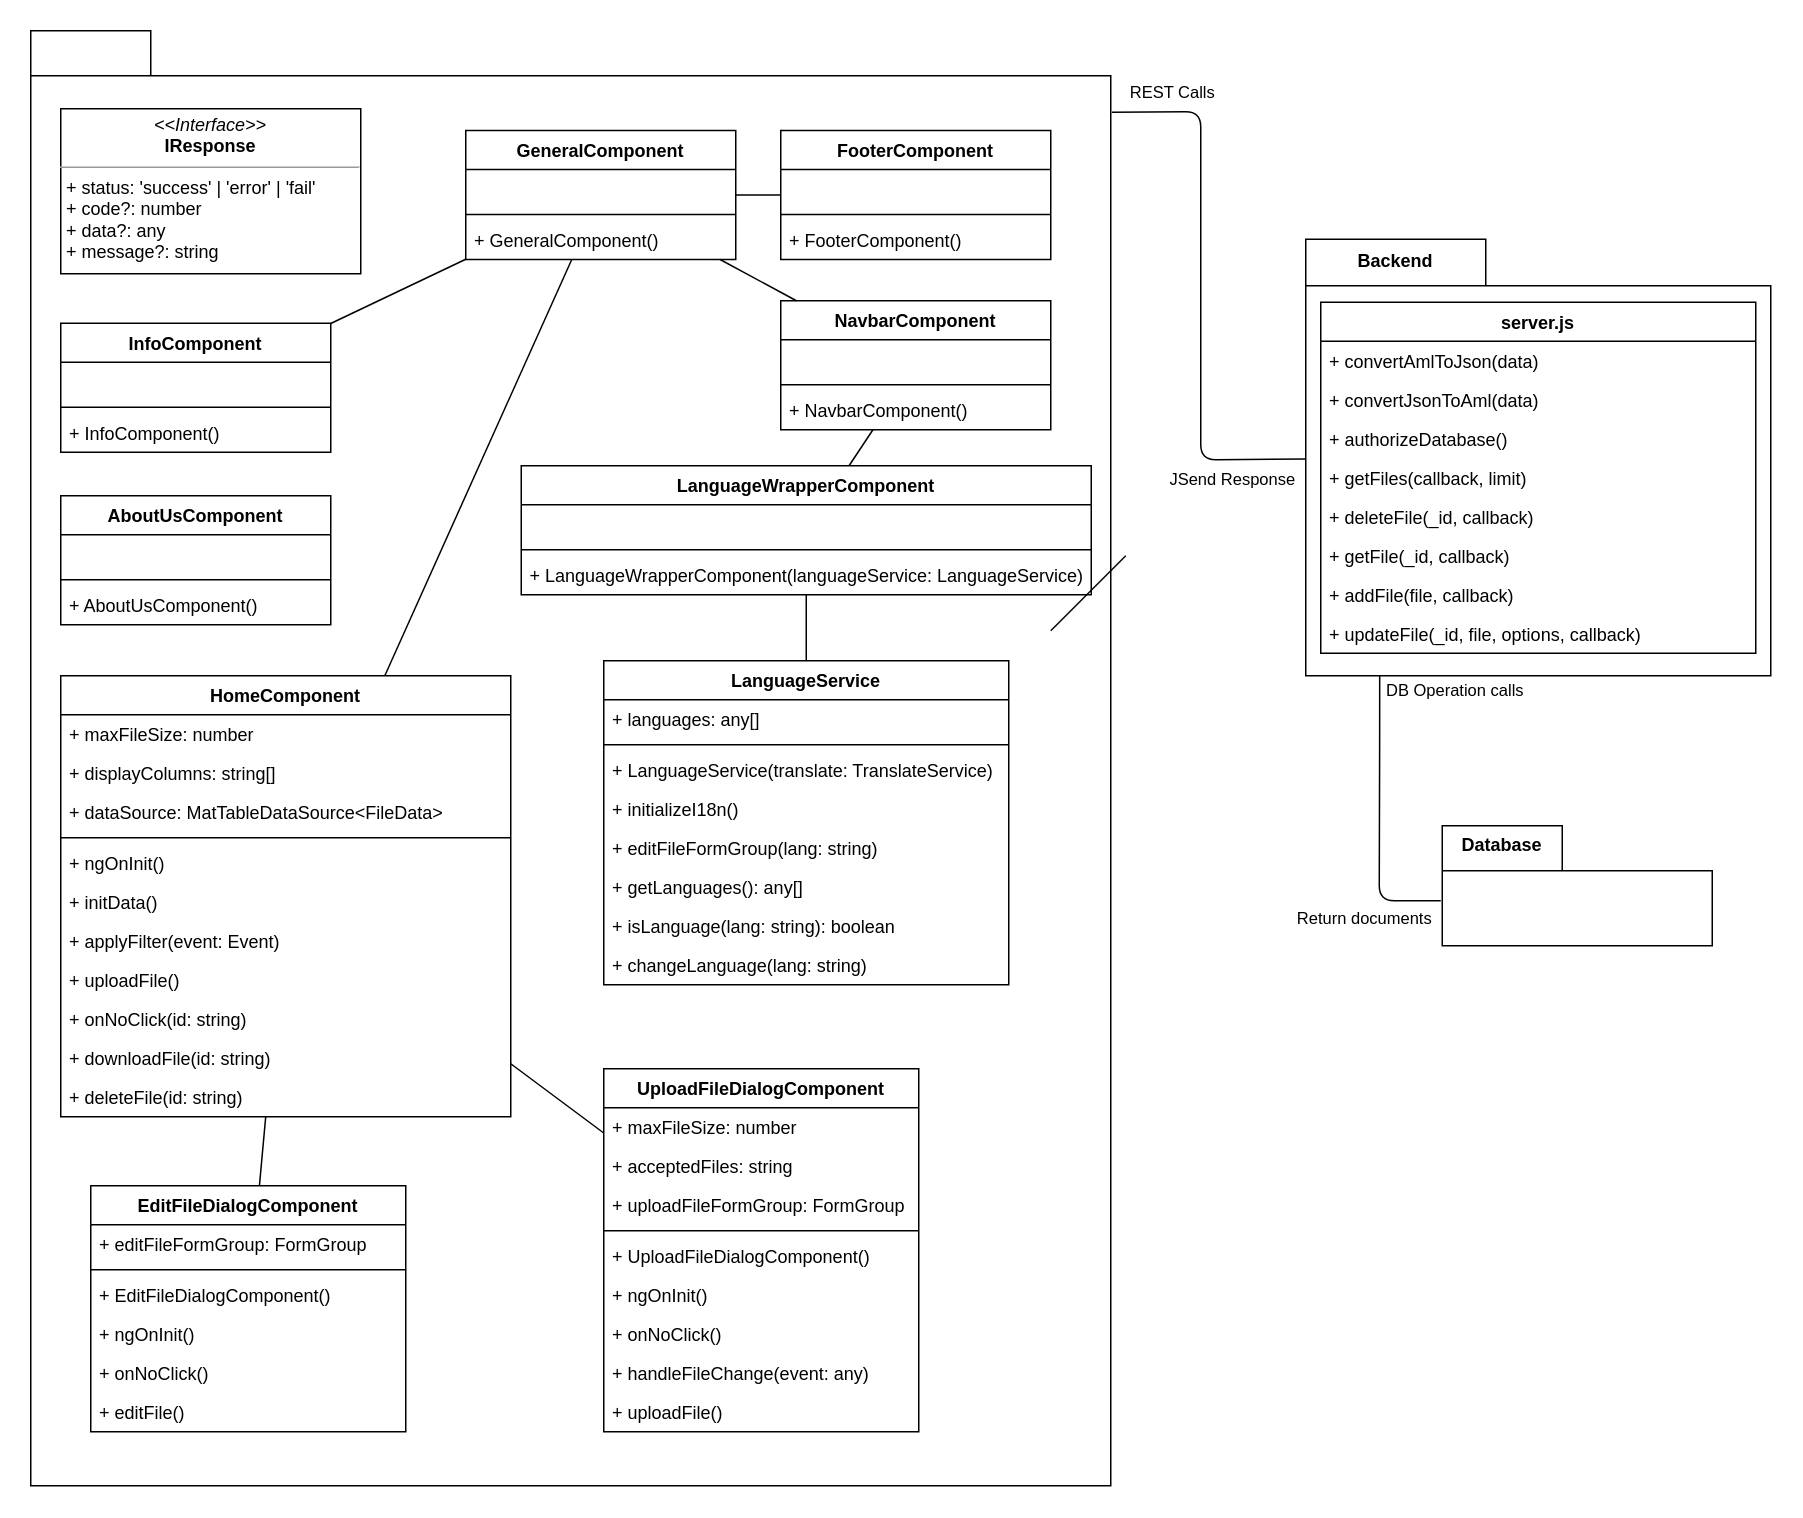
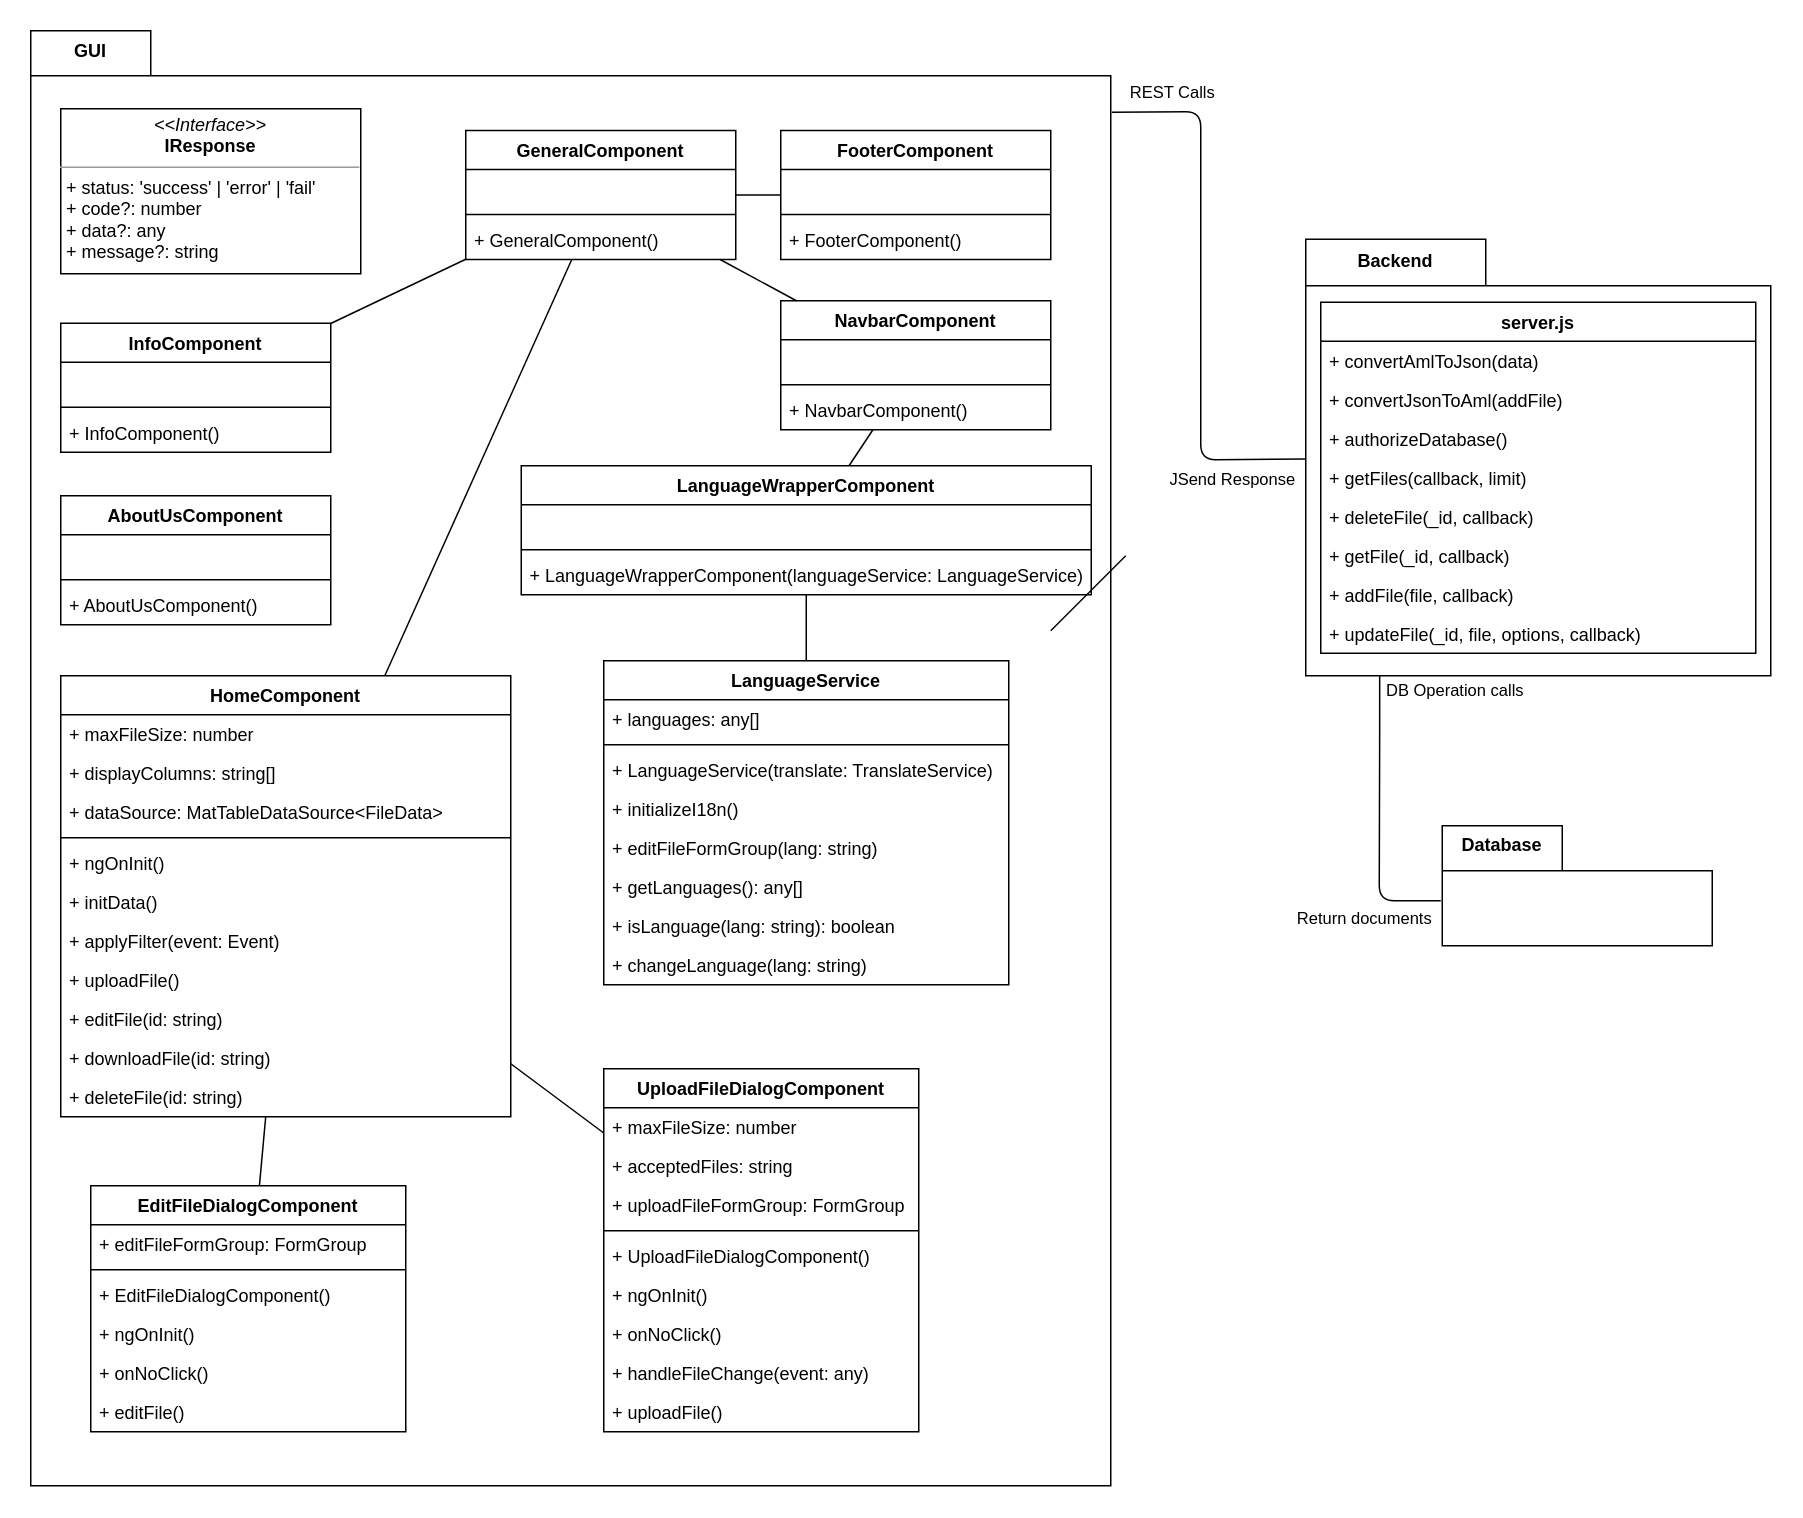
node "GUI": added
node "+ convertJsonToAml(data)": label "+ convertJsonToAml(data)" -> "+ convertJsonToAml(addFile)"
node "+ onNoClick(id: string)": label "+ onNoClick(id: string)" -> "+ editFile(id: string)"
